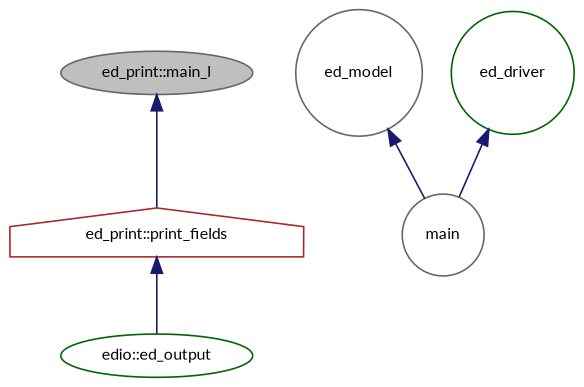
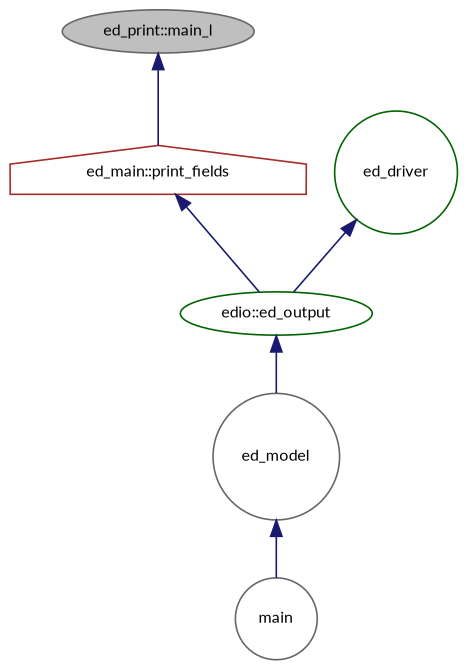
edge "main" -> "ed_driver": now "edio::ed_output" -> "ed_driver"
node "ed_print::print_fields": label "ed_print::print_fields" -> "ed_main::print_fields"
edge "ed_model" -> "edio::ed_output": added
